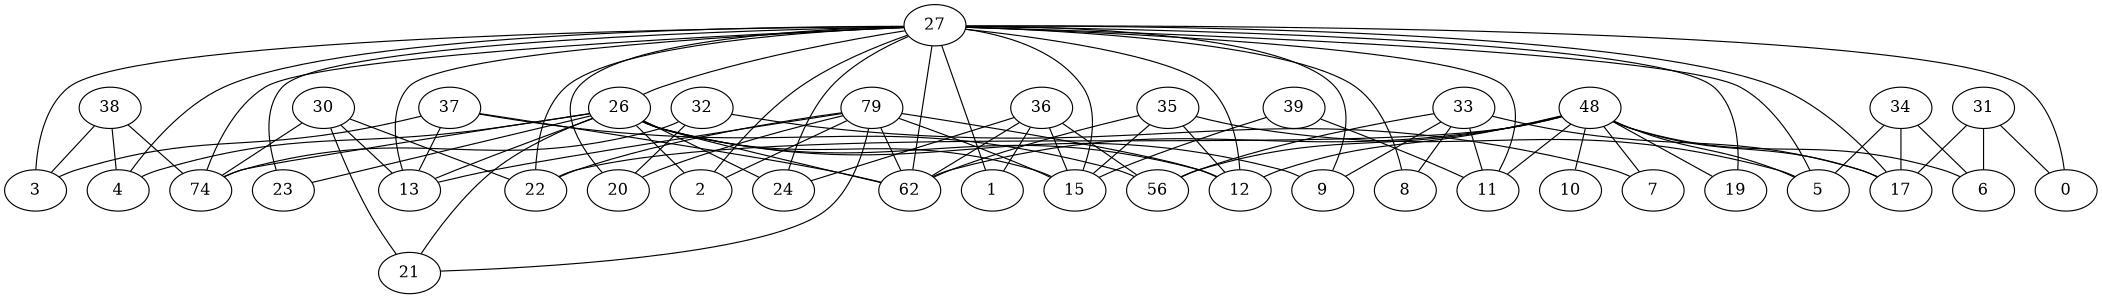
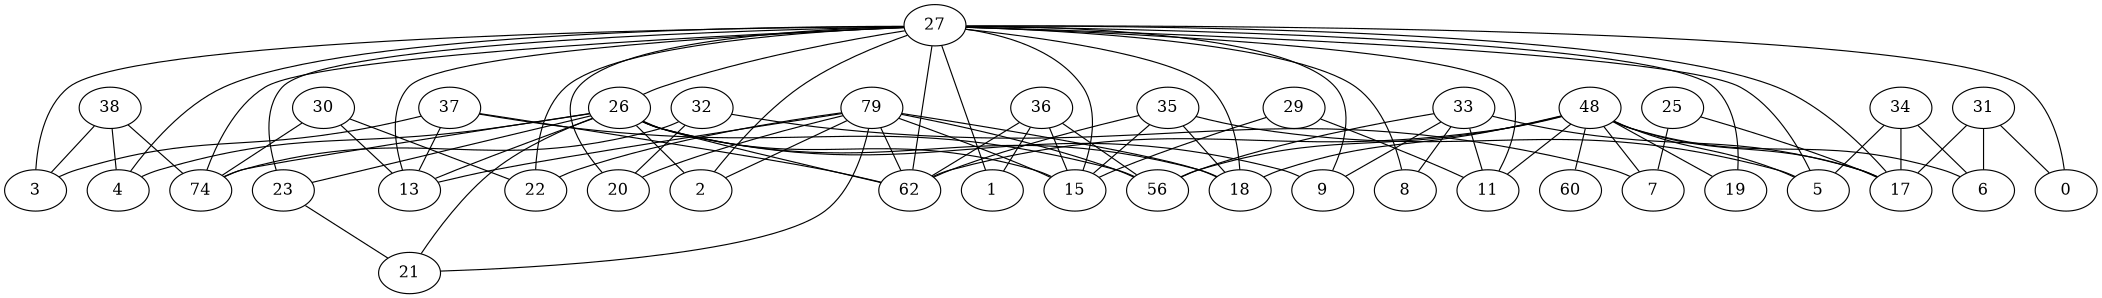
node "39": label "39" -> "29"
node "25": added
edge "79" -- "56": added
edge "48" -- "22": removed
node "24": removed
node "12": label "12" -> "18"
node "10": label "10" -> "60"
edge "30" -- "21": now "23" -- "21"
